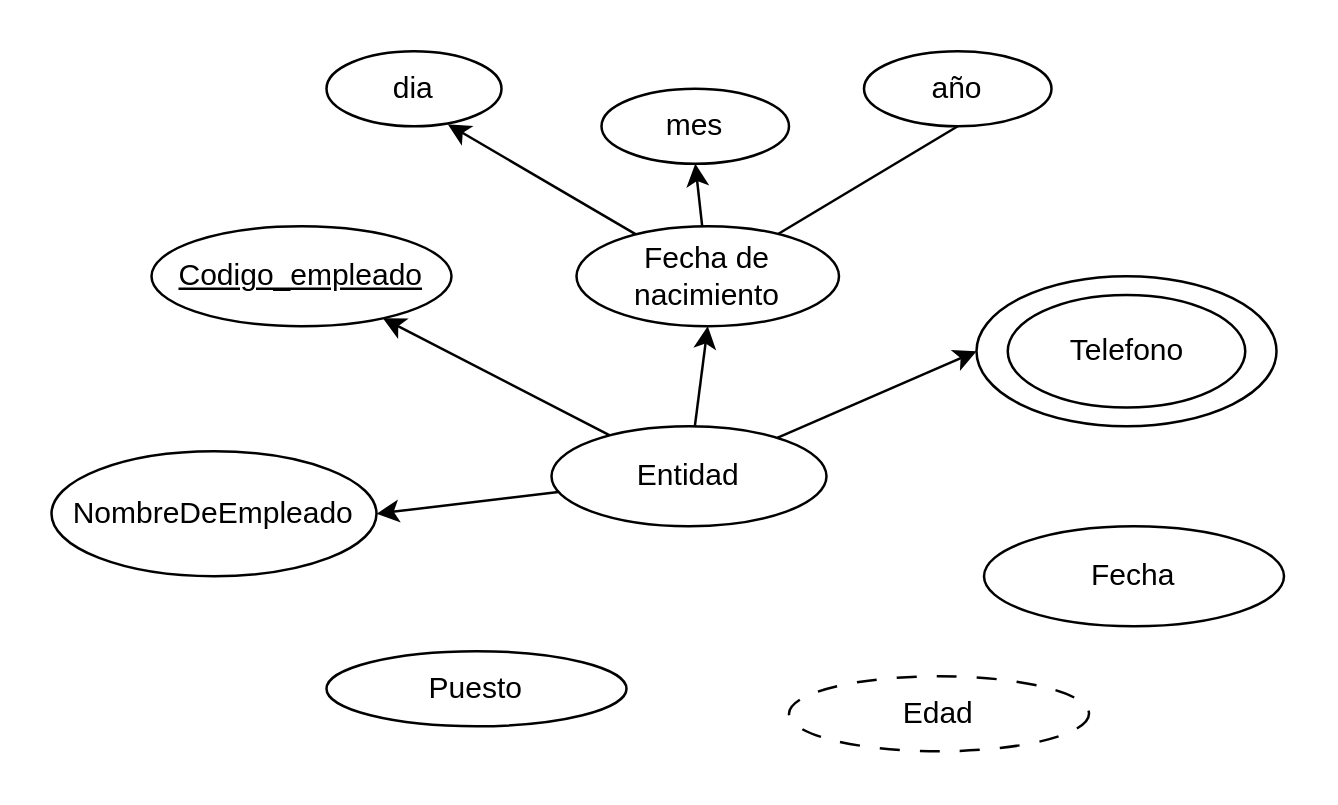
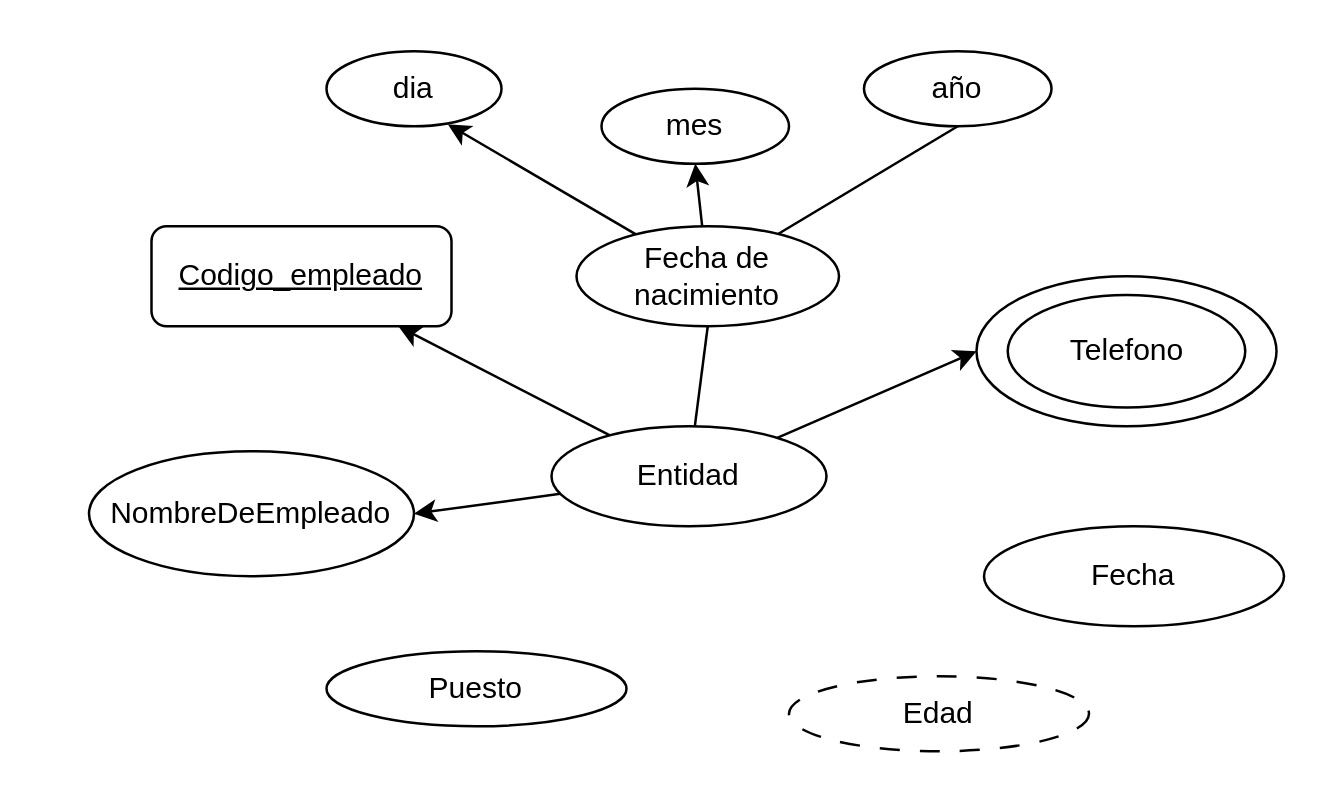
node "Codigo_empleado": shape ellipse -> rounded rectangle
edge "Entidad" -> "Fecha de nacimiento": arrowhead classic -> none
node "NombreDeEmpleado": moved (214, 514) -> (251, 514)
